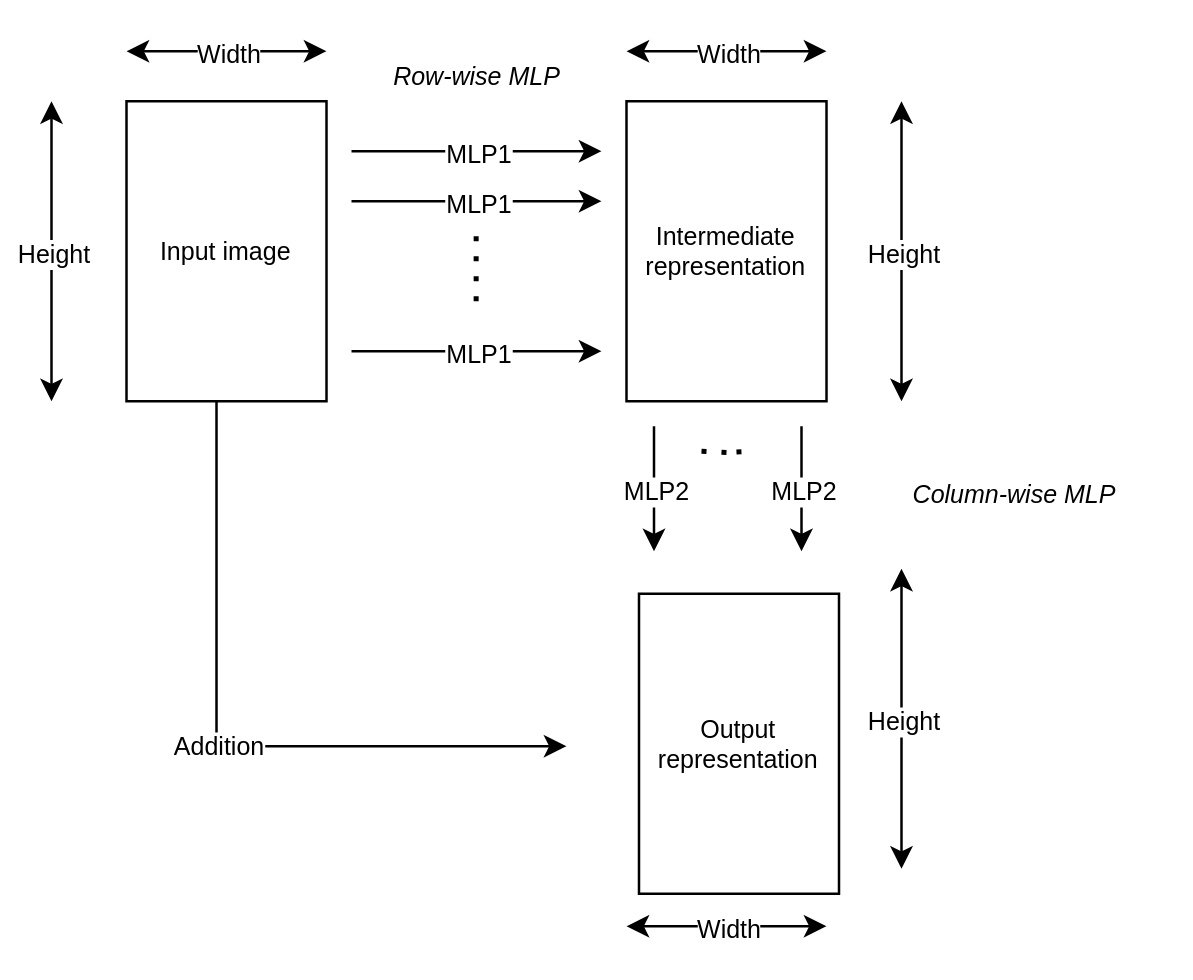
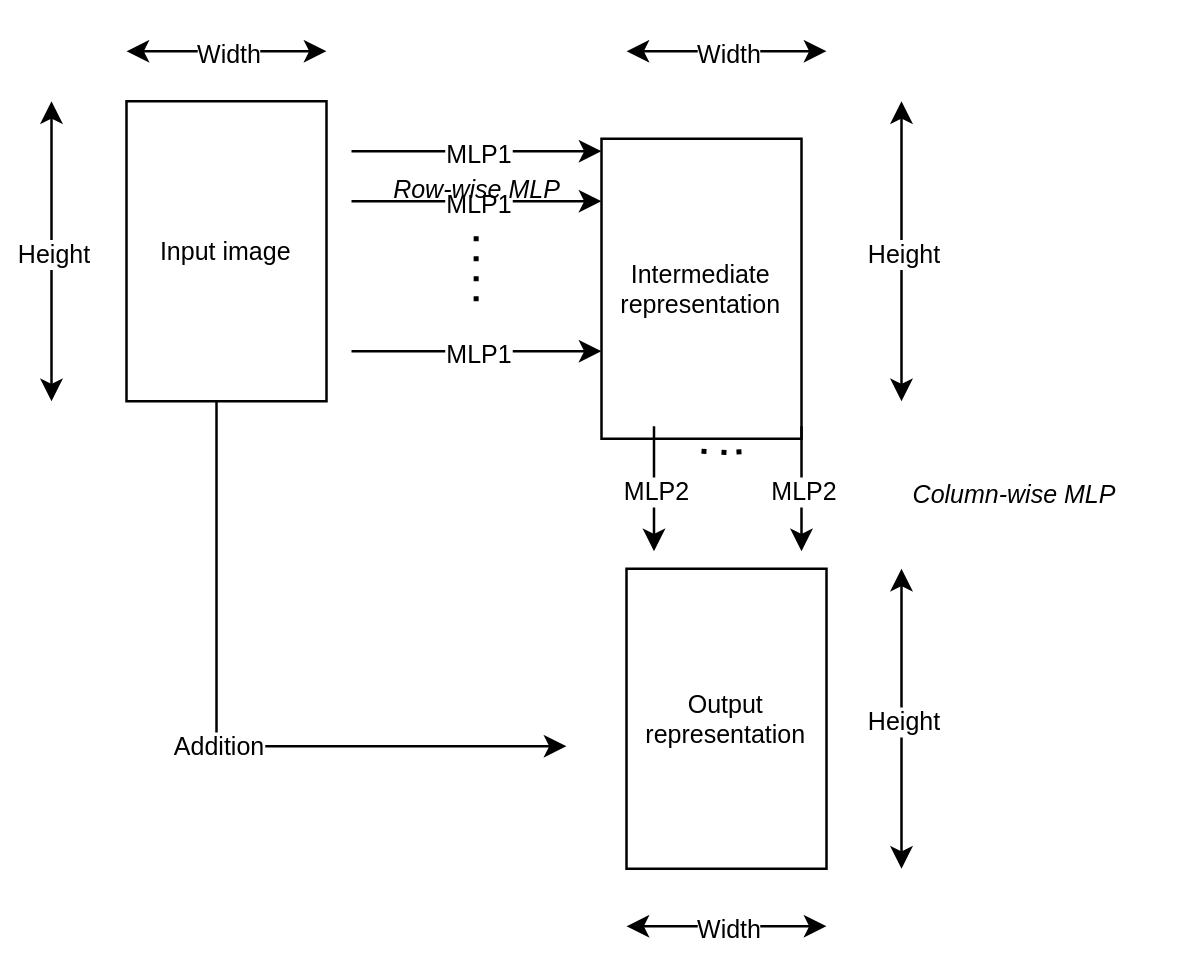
node "Row-wise MLP": moved (476, 76) -> (476, 189)
node "Intermediate representation": moved (726, 251) -> (701, 289)
node "Output representation": moved (739, 744) -> (726, 719)
